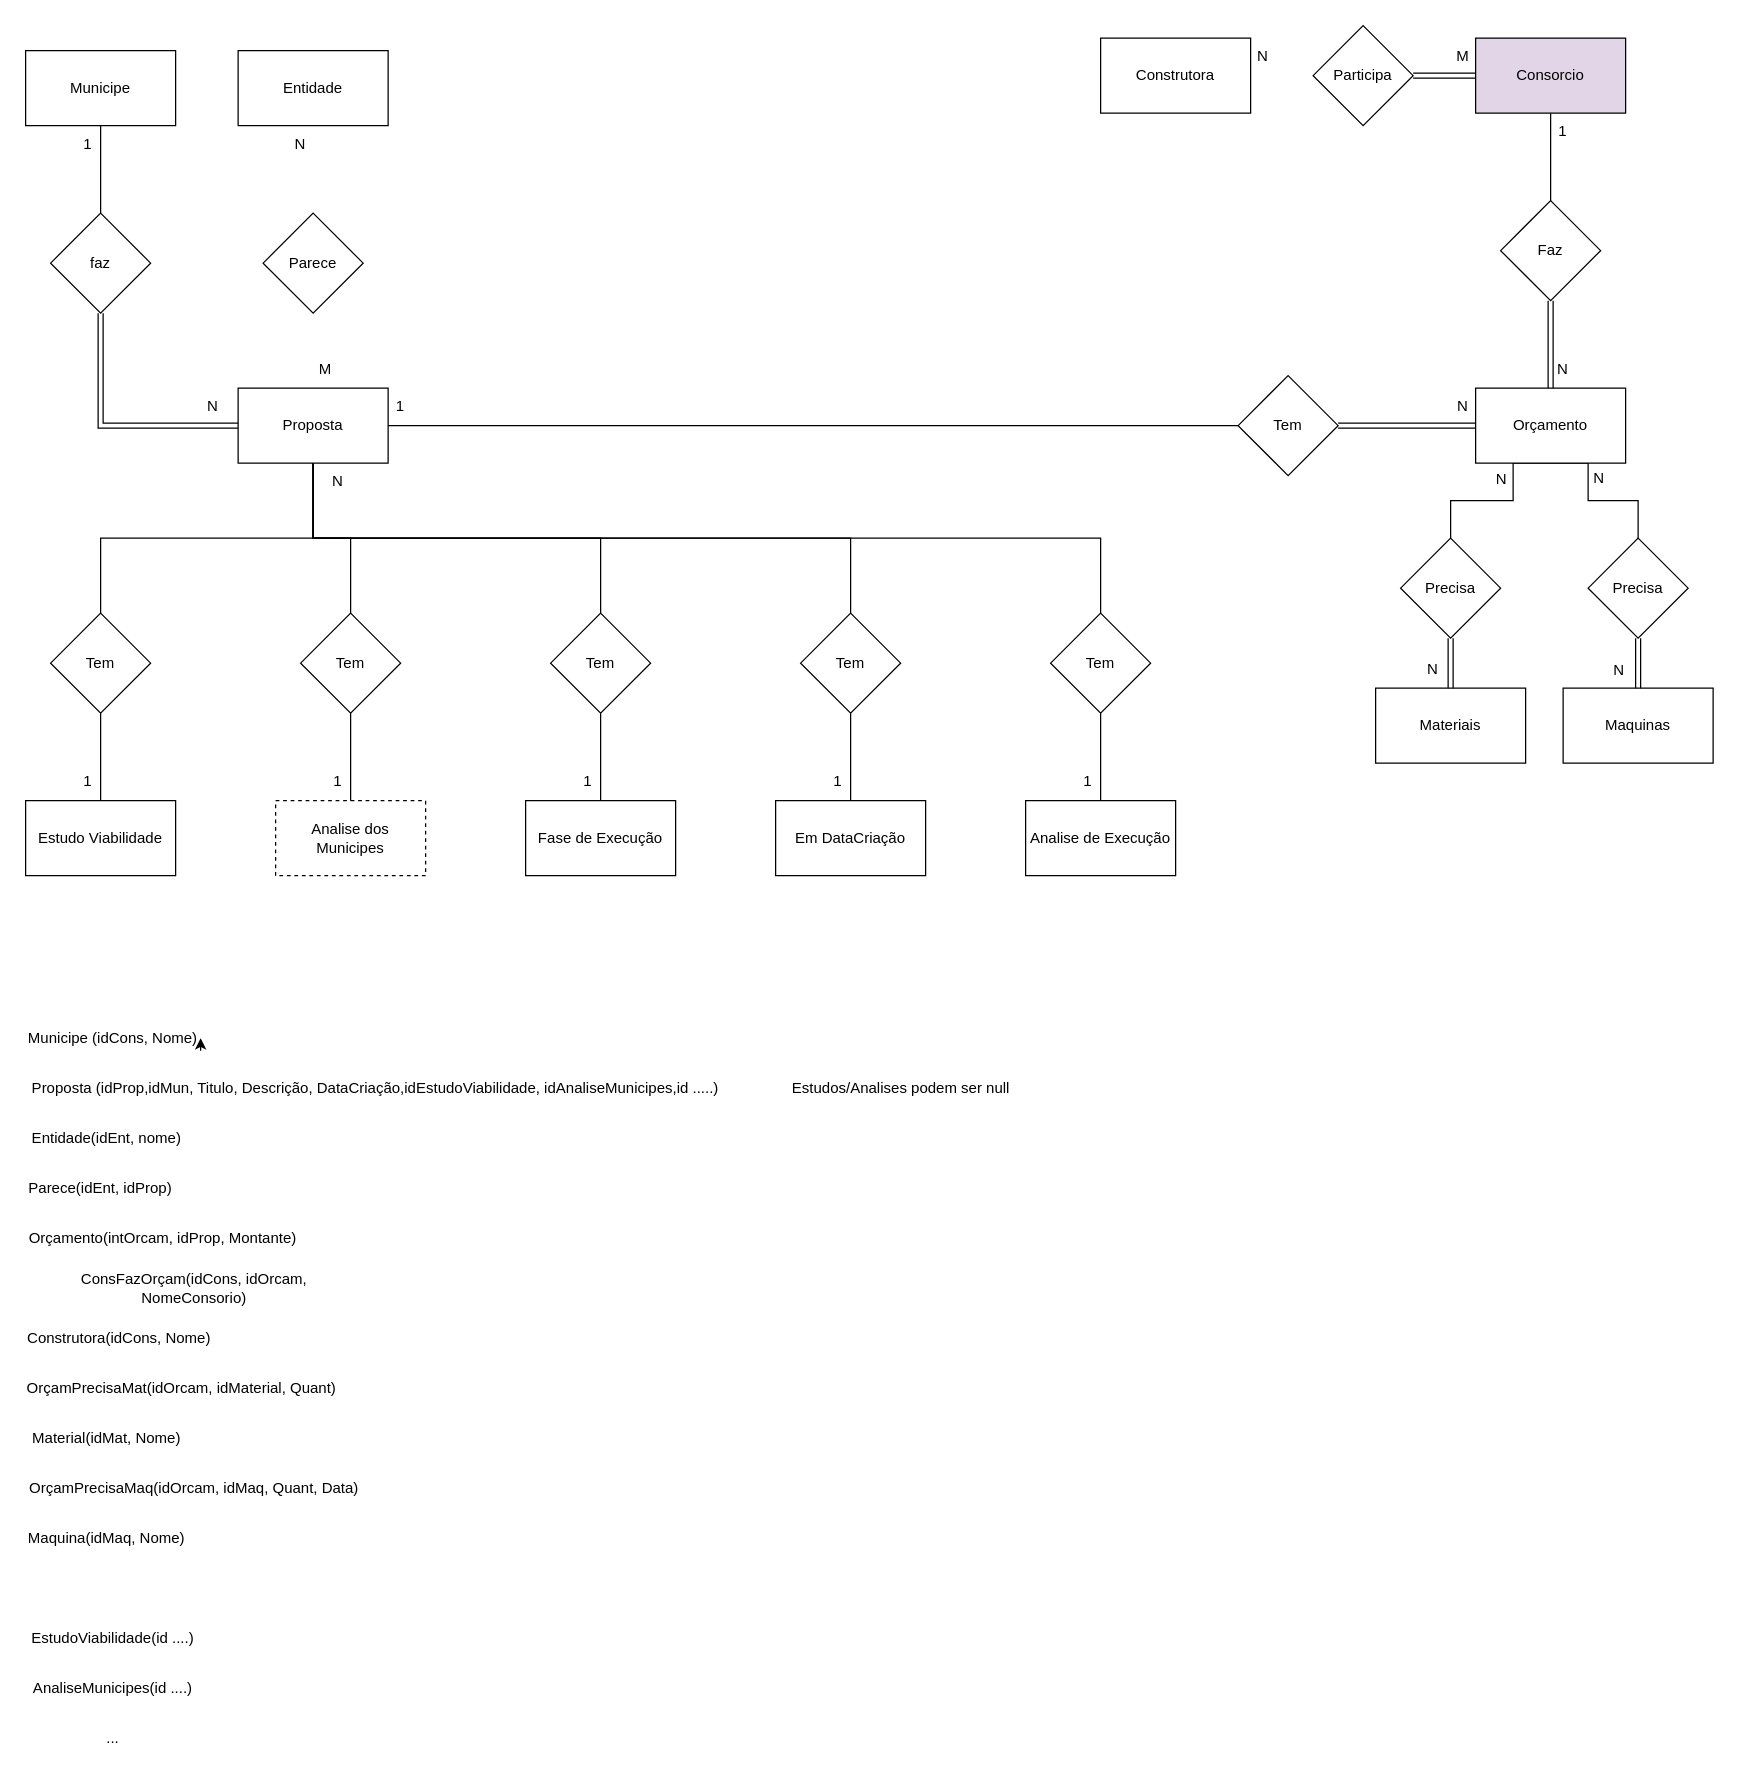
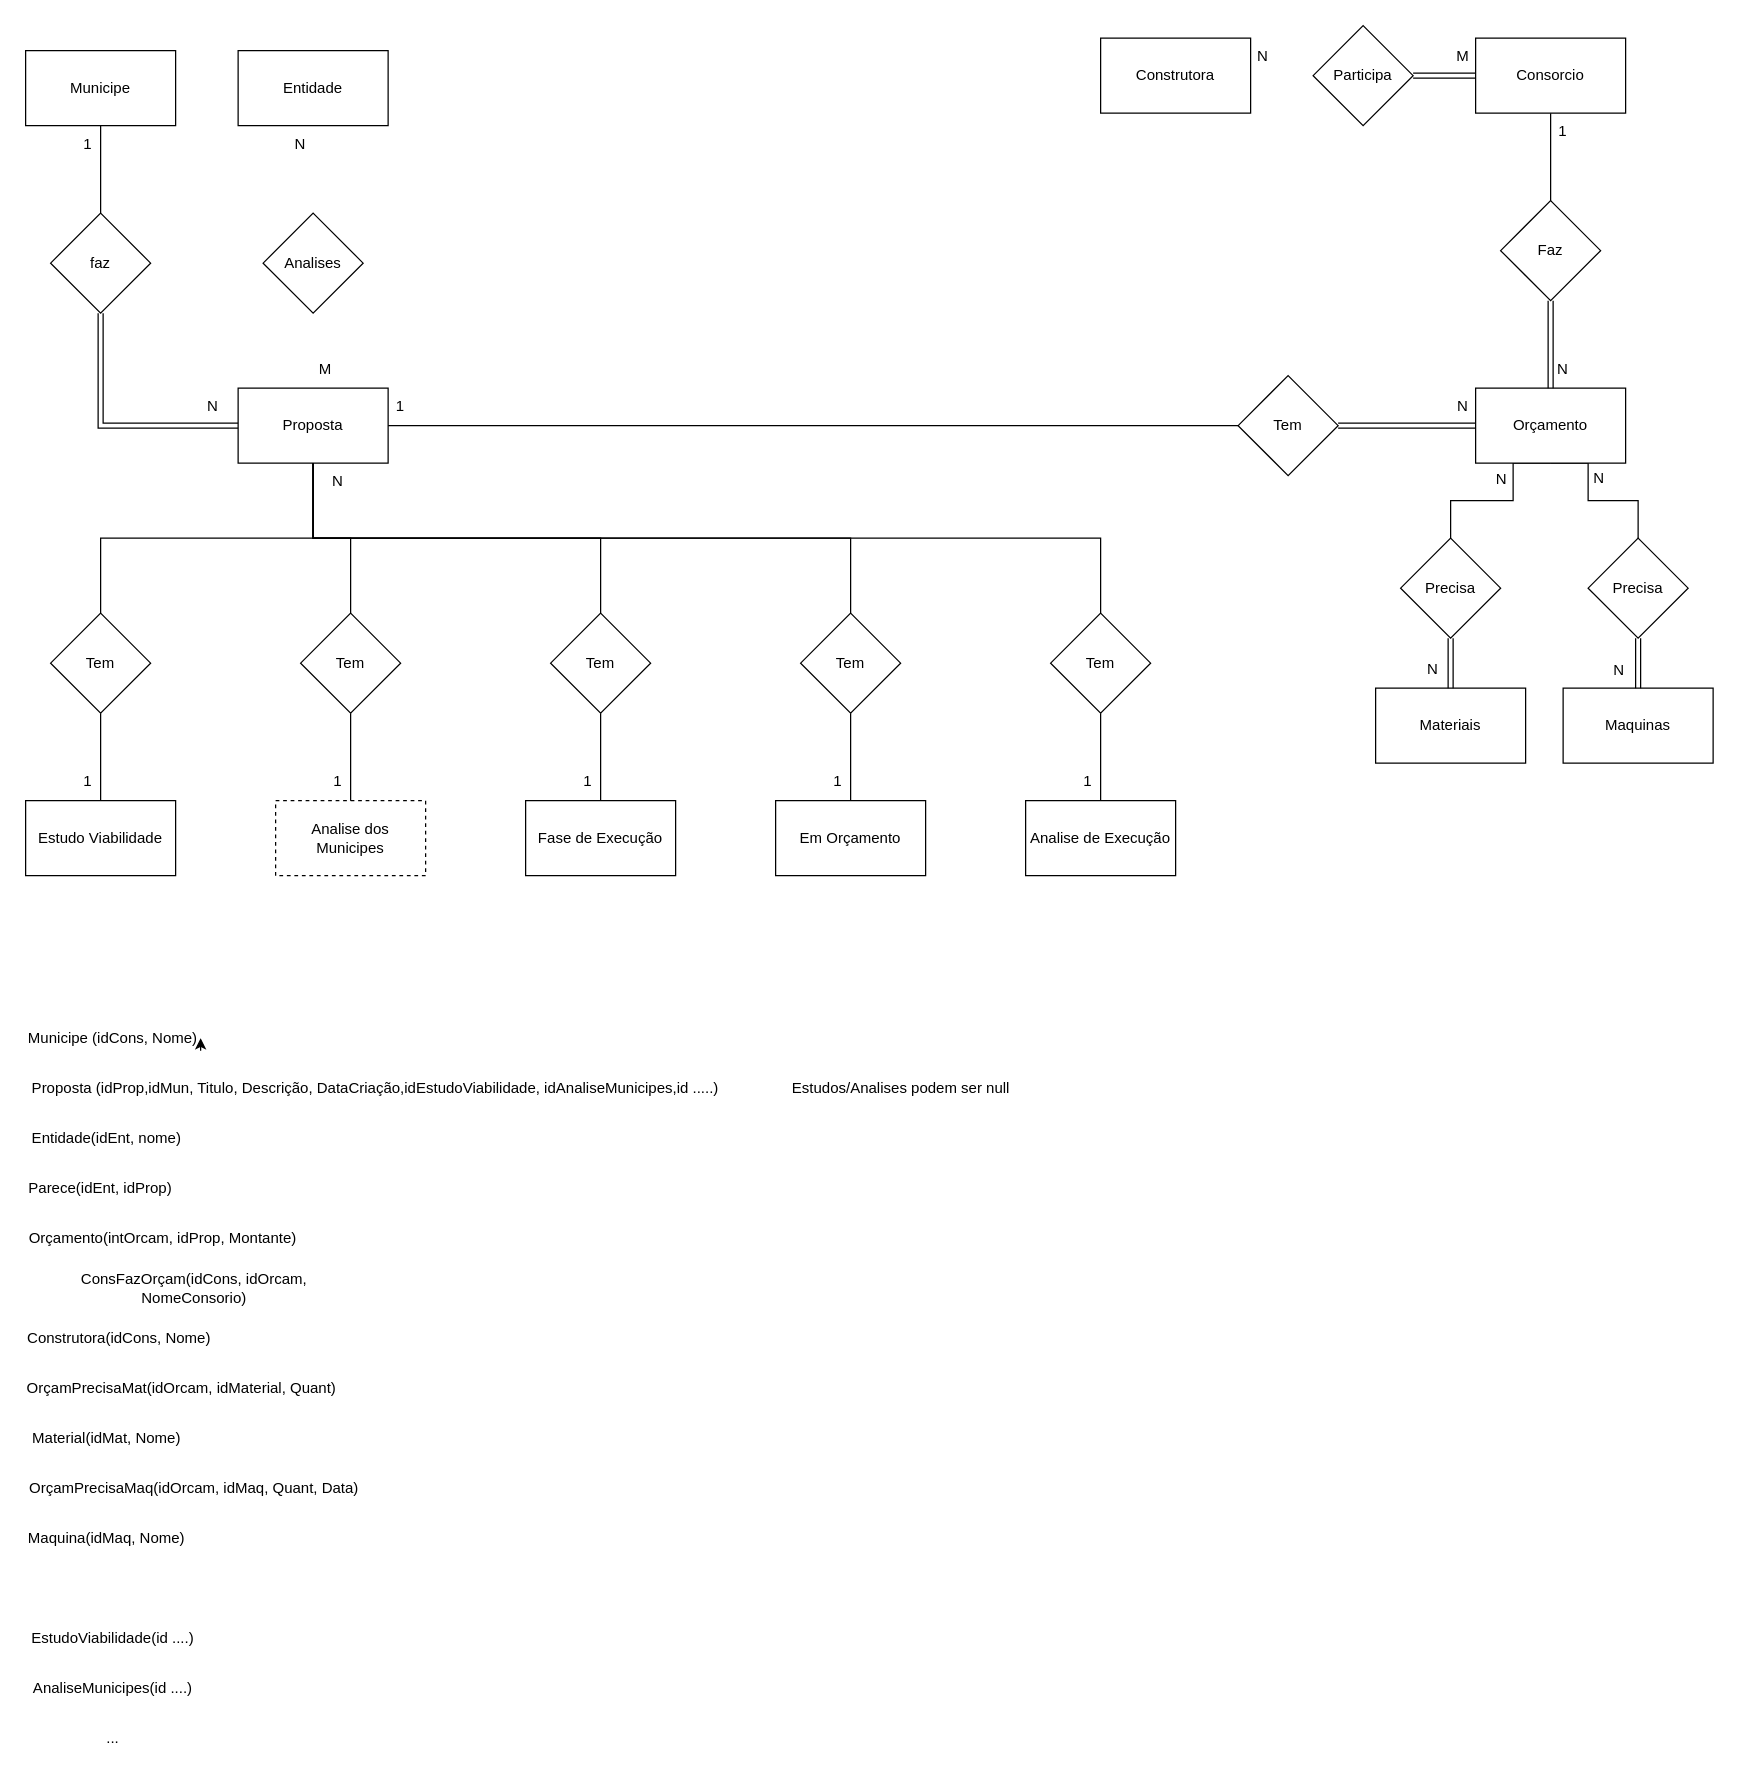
node "Consorcio": fillcolor #e1d5e7 -> #ffffff
node "Parece": label "Parece" -> "Analises"
node "Em DataCriação": label "Em DataCriação" -> "Em Orçamento"
